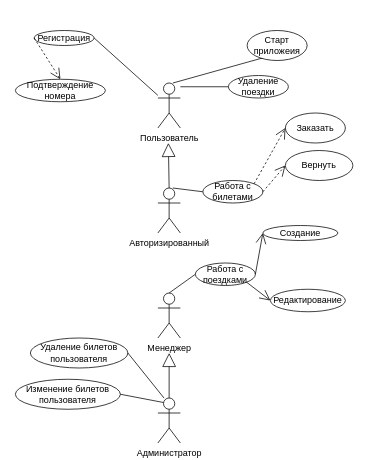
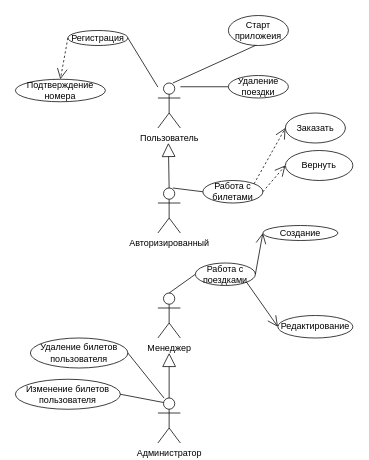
node "Регистрация": moved (64, 38) -> (98, 38)
node "Старт приложеия": moved (277, 45) -> (258, 30)
node "Редактирование": moved (308, 300) -> (315, 327)
